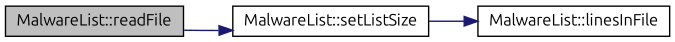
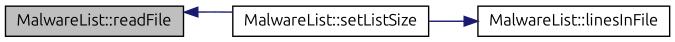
edge "MalwareList::readFile" -> "MalwareList::setListSize": reversed
